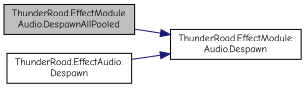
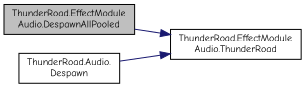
node "ThunderRoad.EffectModule Audio.Despawn": label "ThunderRoad.EffectModule Audio.Despawn" -> "ThunderRoad.EffectModule Audio.ThunderRoad"
node "ThunderRoad.EffectAudio. Despawn": label "ThunderRoad.EffectAudio. Despawn" -> "ThunderRoad.Audio. Despawn"
